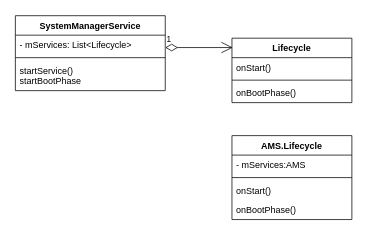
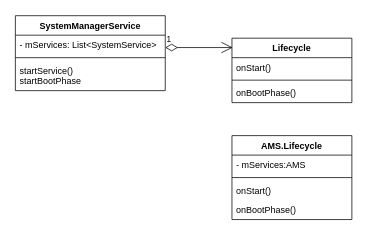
node "- mServices: List<Lifecycle>": label "- mServices: List<Lifecycle>" -> "- mServices: List<SystemService>"
